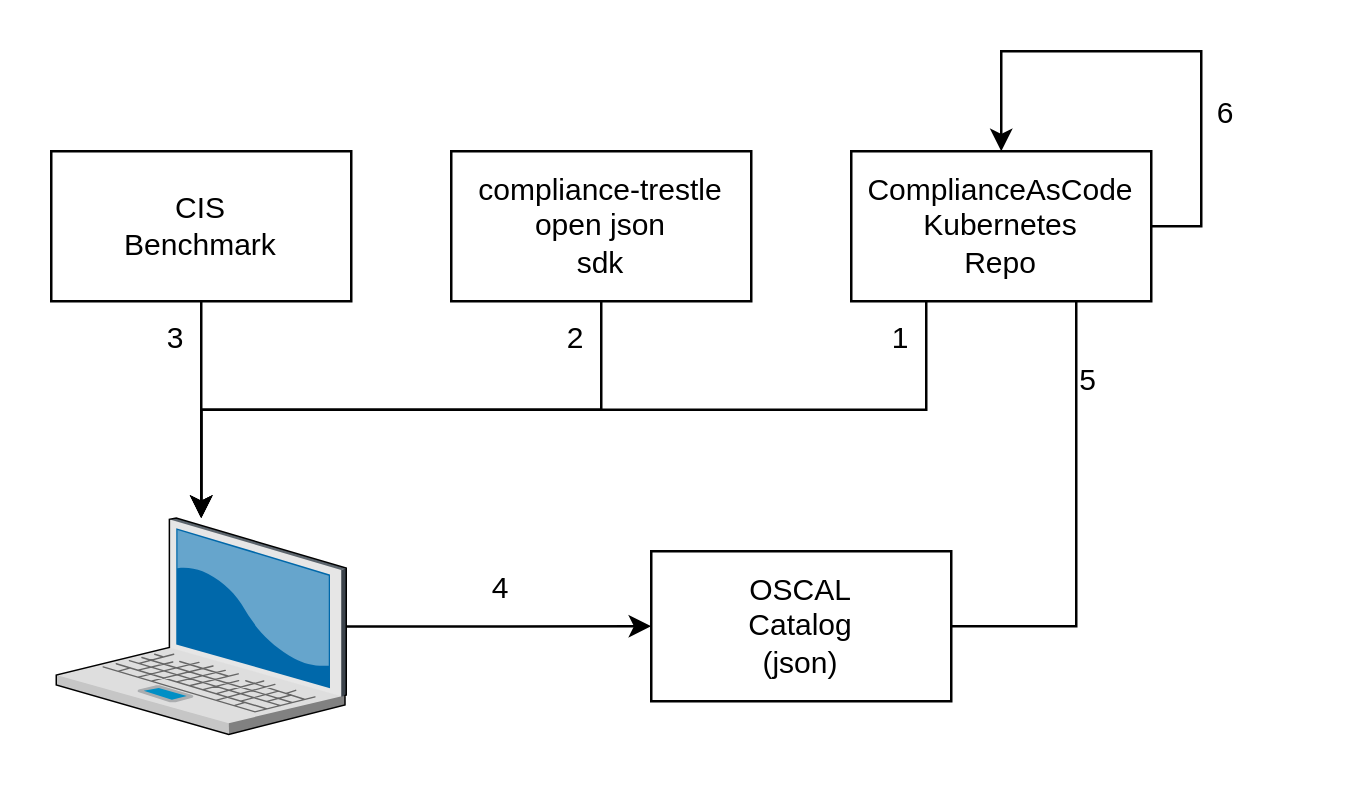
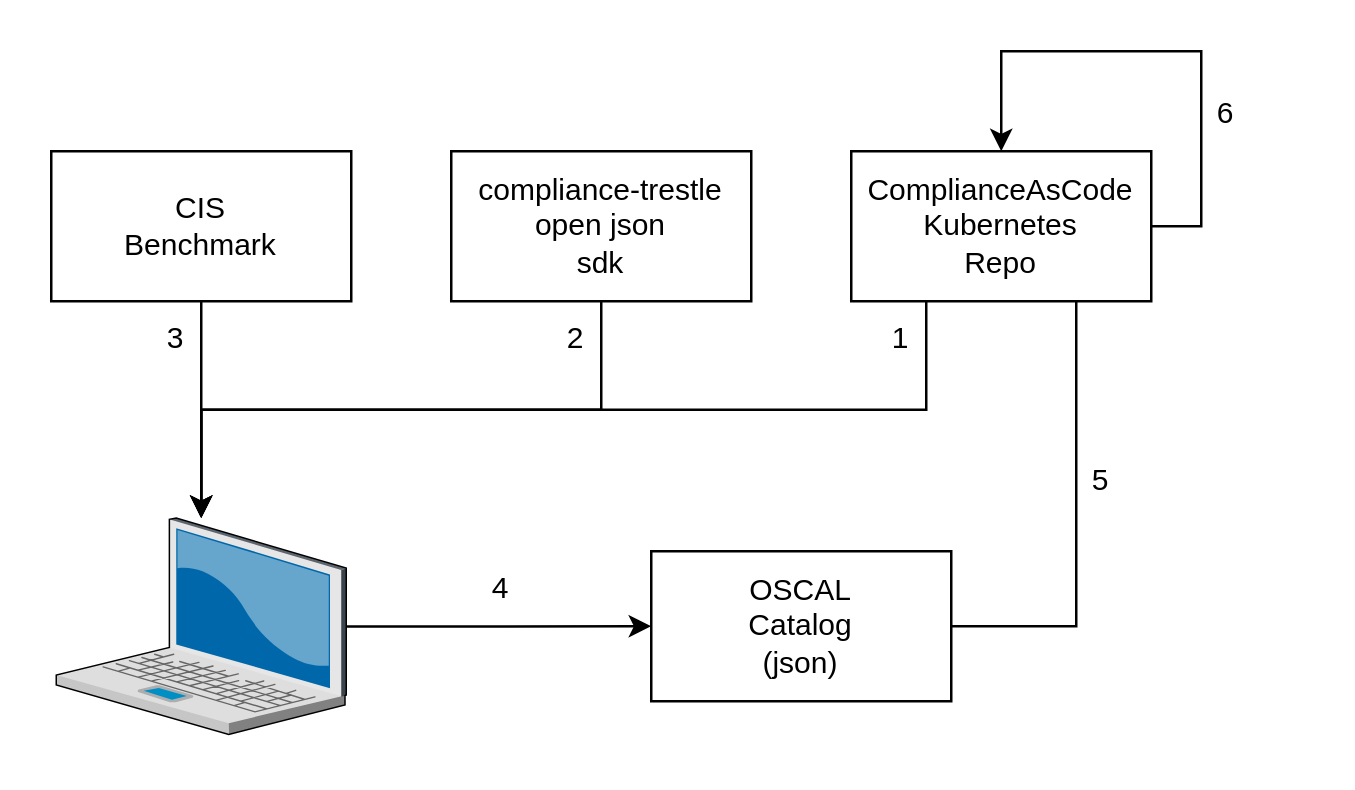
node "5": moved (1089, 381) -> (1101, 481)
